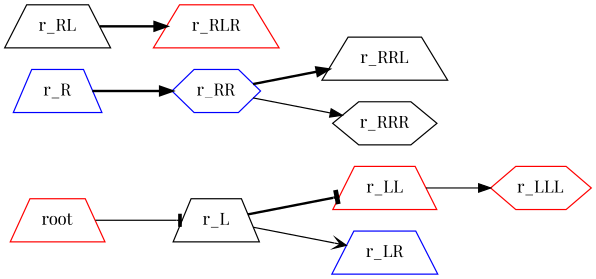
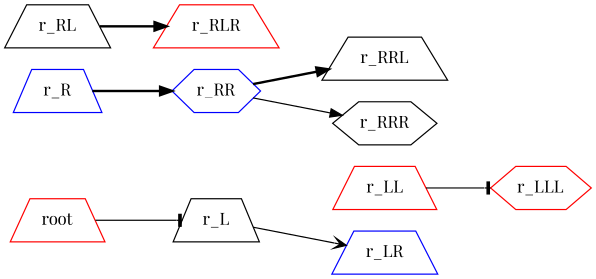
edge "r_LL" -> "r_LLL": arrowhead normal -> tee
edge "r_L" -> "r_LL": removed
